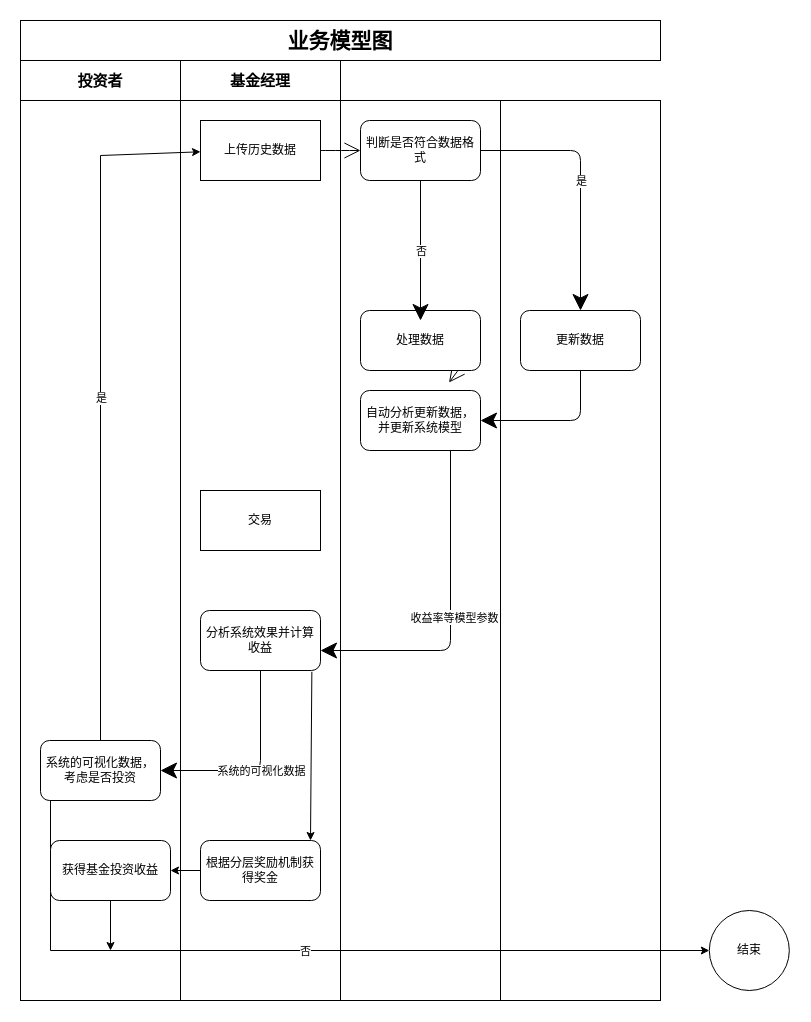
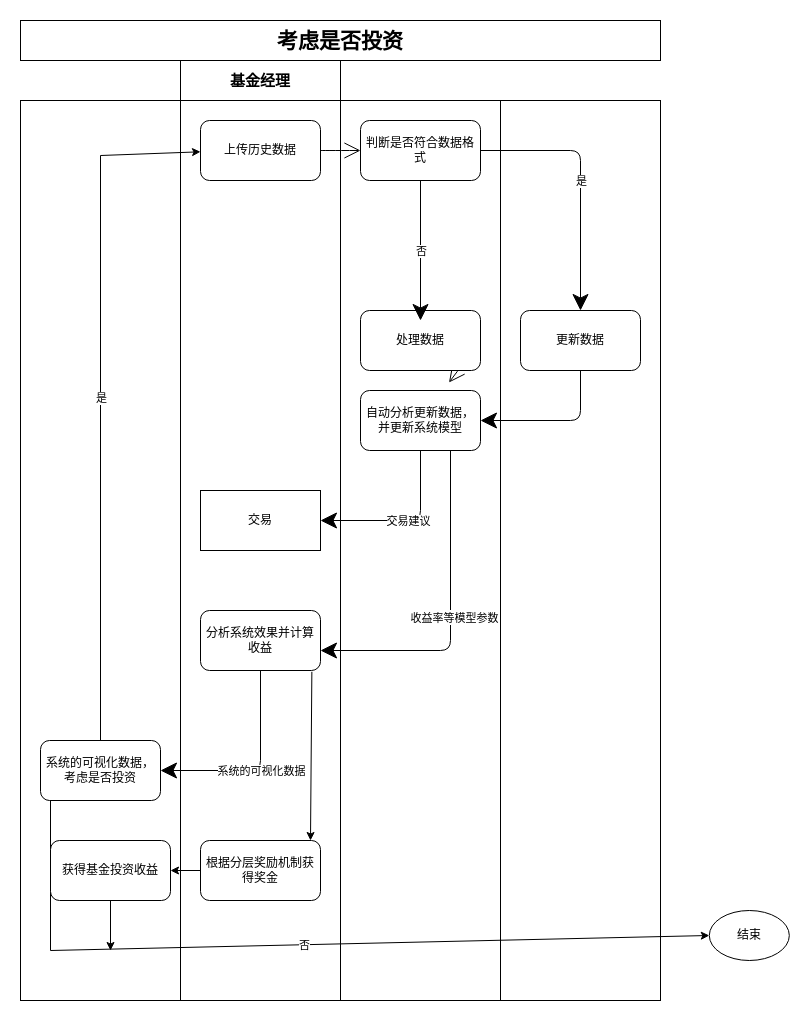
node "业务模型图": label "业务模型图" -> "考虑是否投资"
node "投资者": removed
node "上传历史数据": shape rectangle -> rounded rectangle
edge "自动分析更新数据，并更新系统模型" -> "交易": added, labels "交易建议", "Label"
node "结束": size 80x80 -> 80x50
